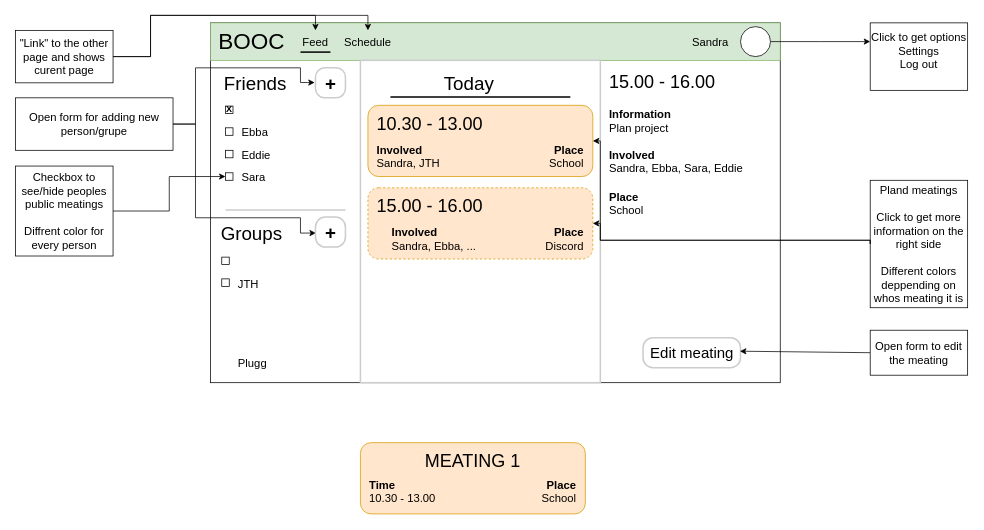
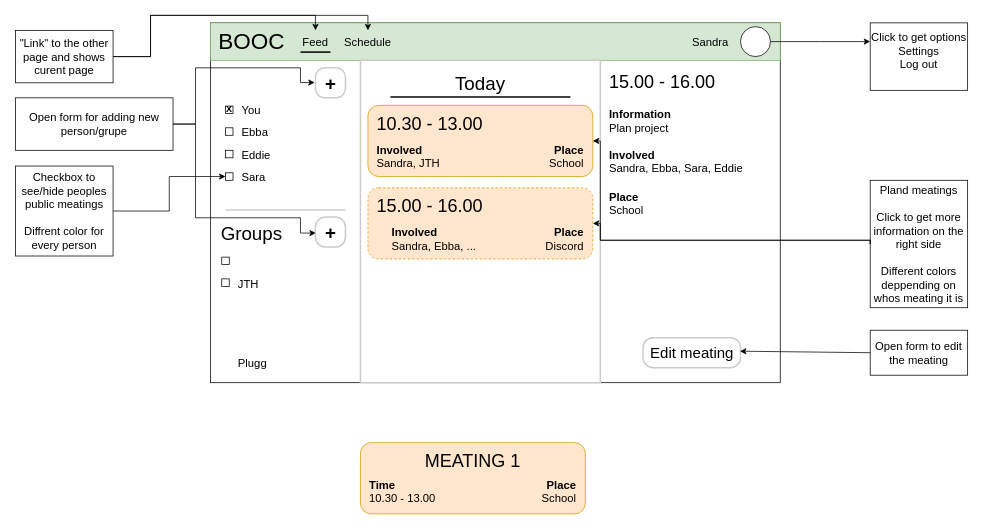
node "Friends": removed
node "Today": moved (469, 83) -> (480, 83)
node "You": added
